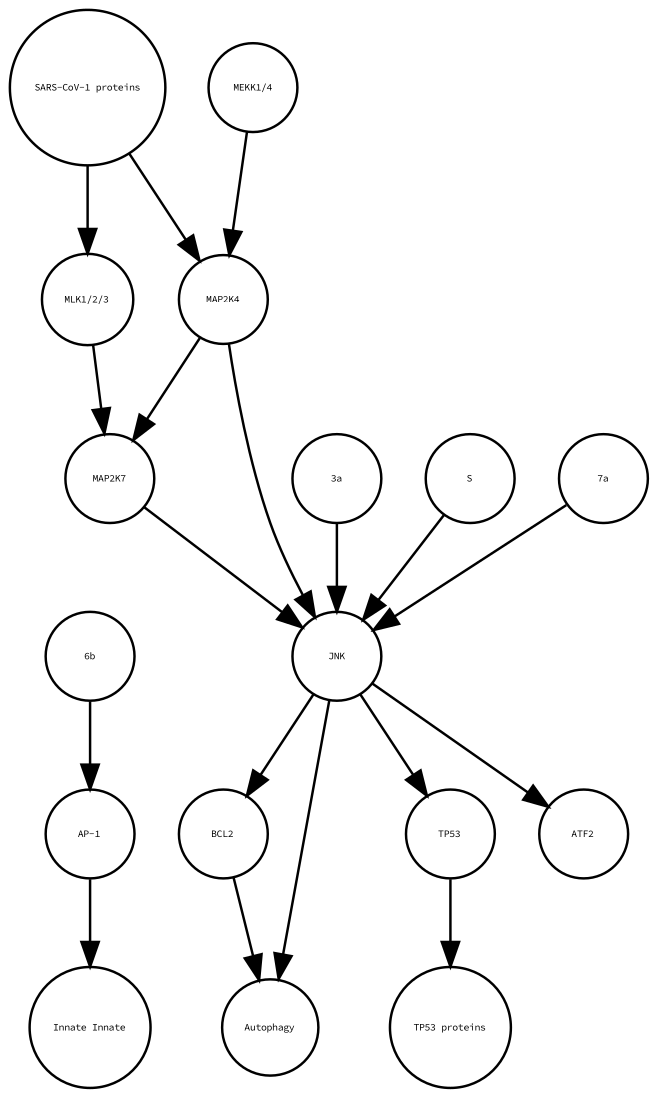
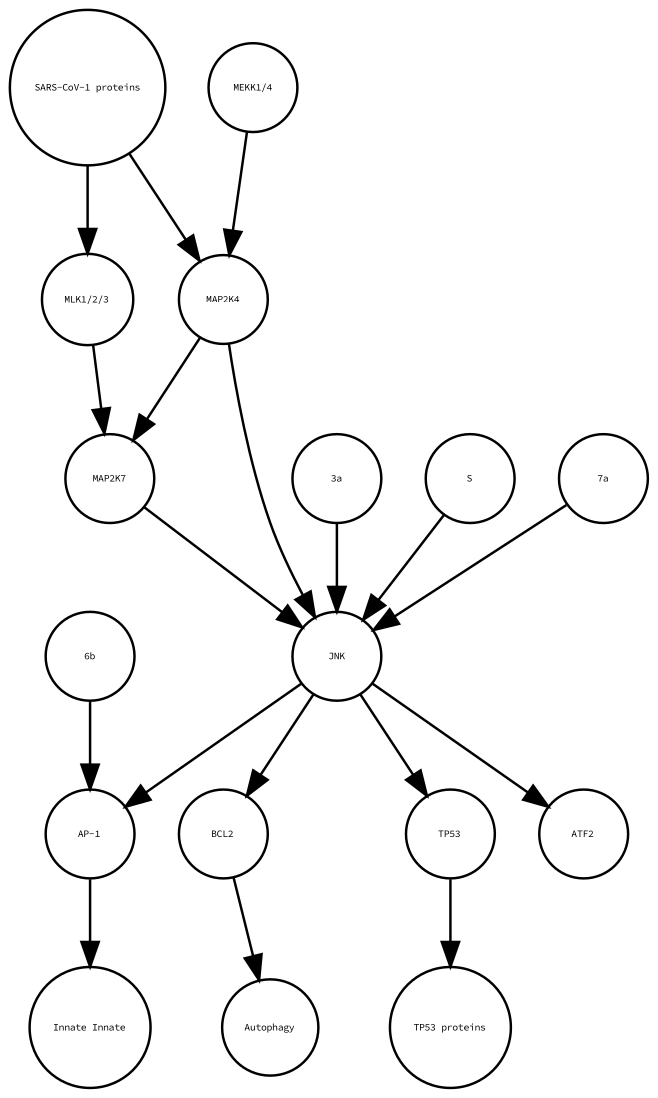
edge "JNK" -> "Autophagy": now "JNK" -> "AP-1"
